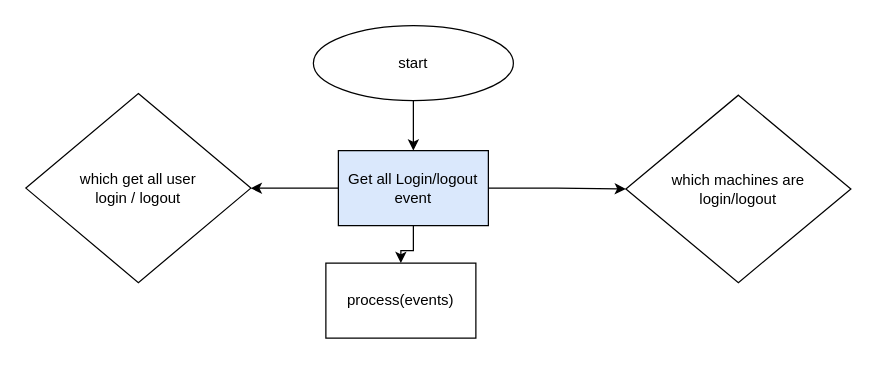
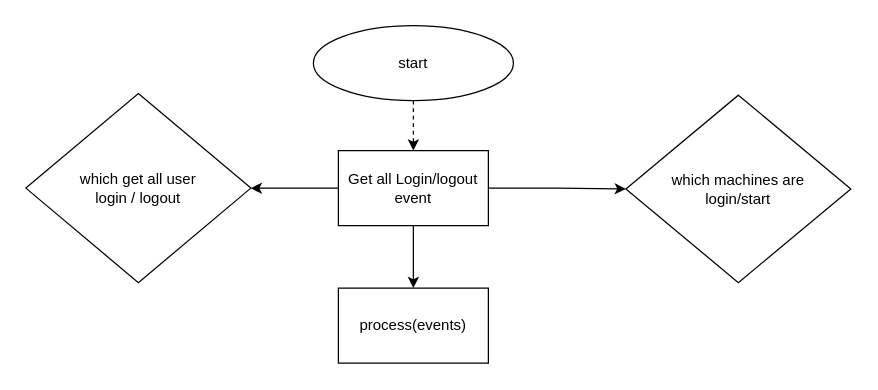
edge "start" -> "Get all Login/logout event": style solid -> dashed
node "Get all Login/logout event": fillcolor #dae8fc -> #ffffff
node "which machines are login/logout": label "which machines are login/logout" -> "which machines are login/start"
node "process(events)": moved (401, 301) -> (413, 326)
